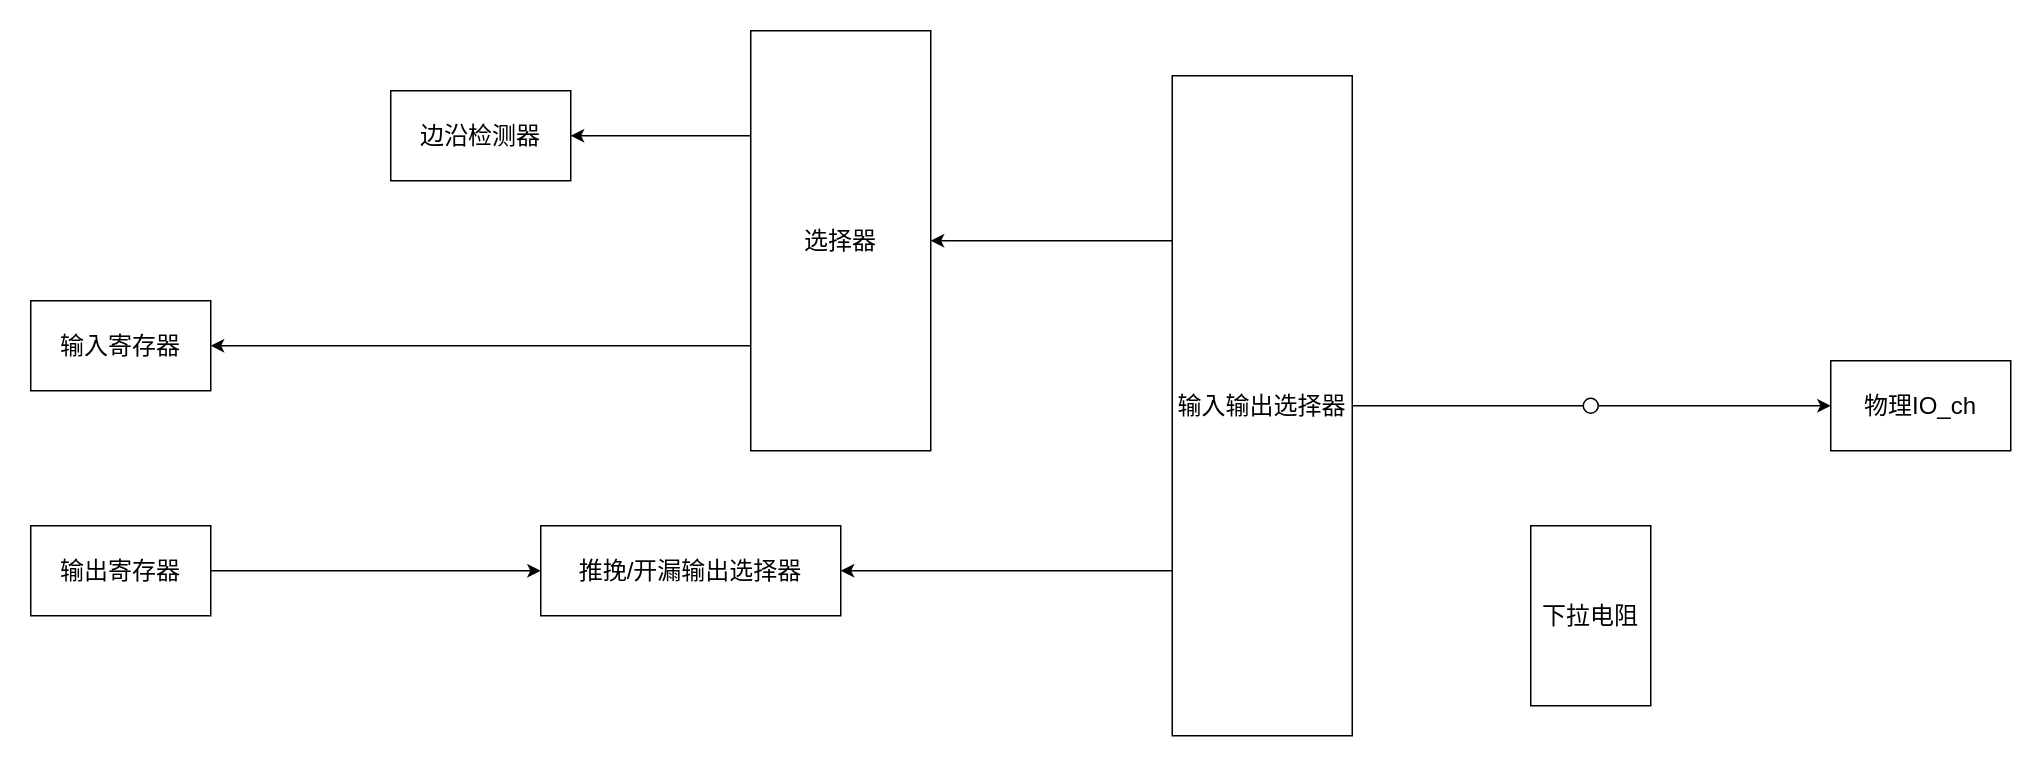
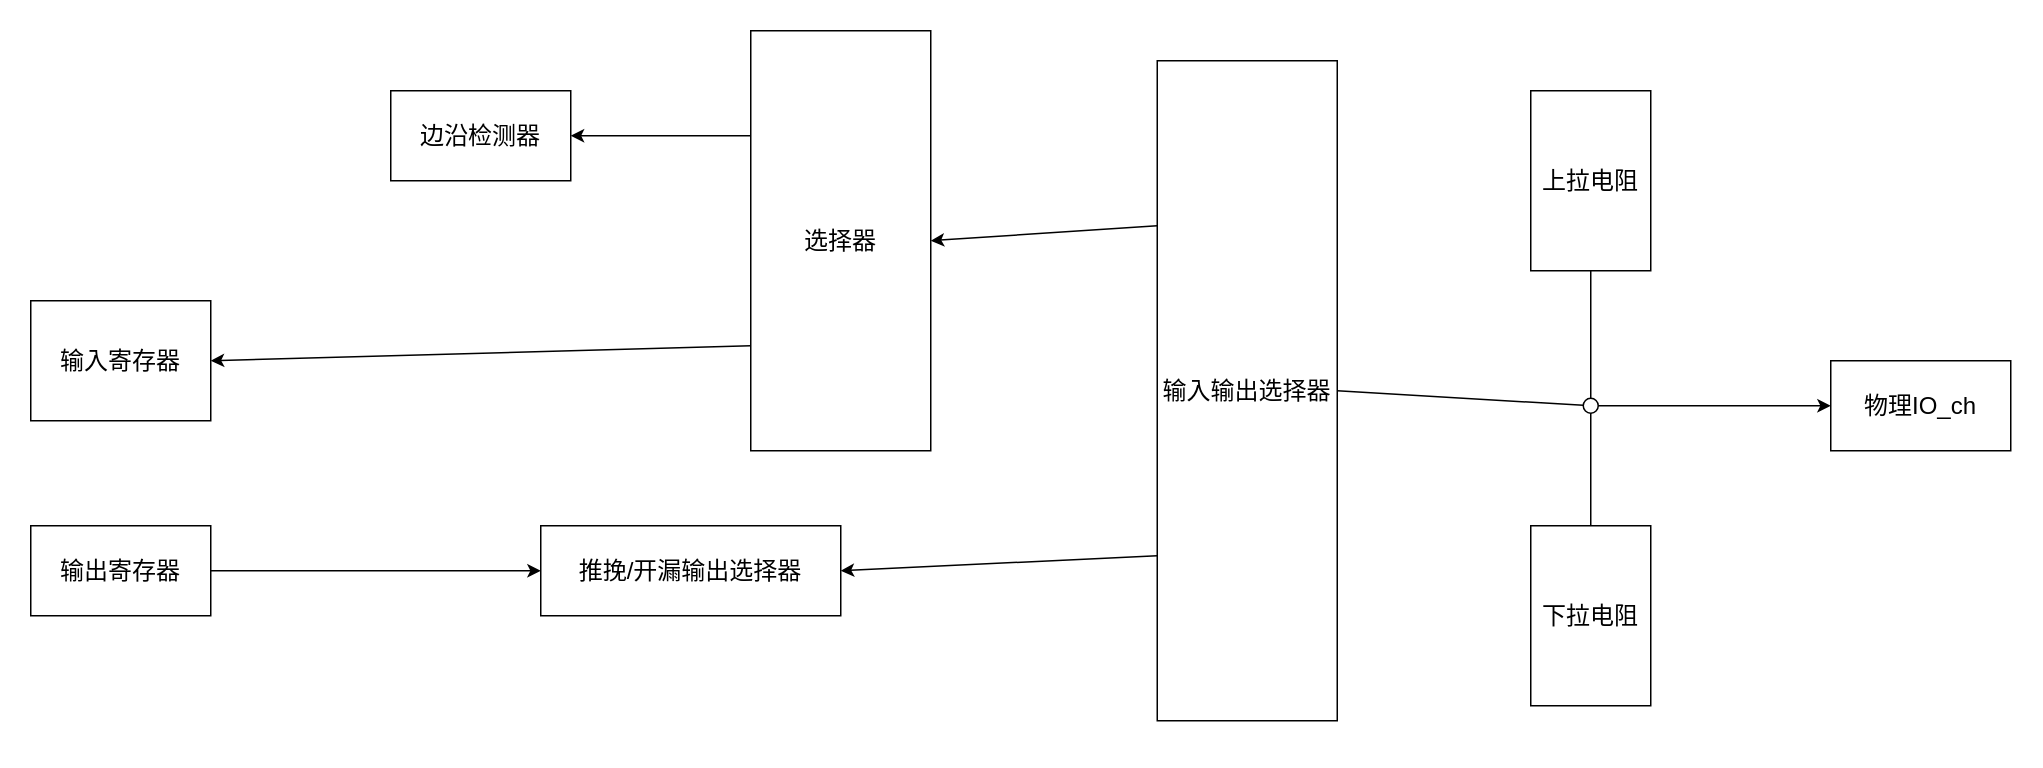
node "上拉电阻": added
edge "上拉电阻" -- "下拉电阻": added
node "输入寄存器": size 180x90 -> 180x120
node "输入输出选择器": moved (1262, 406) -> (1247, 391)
